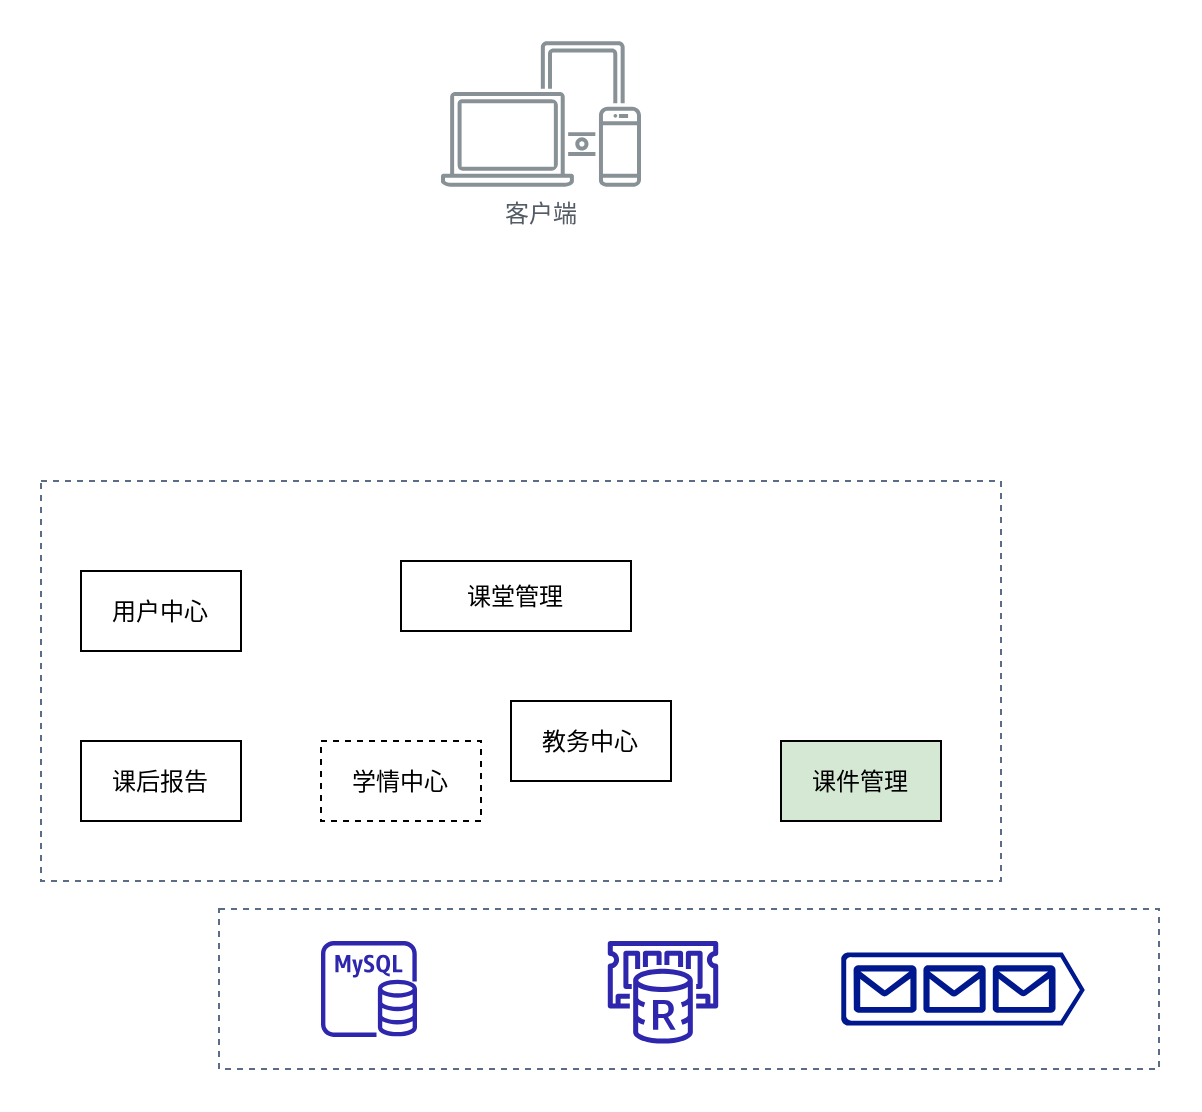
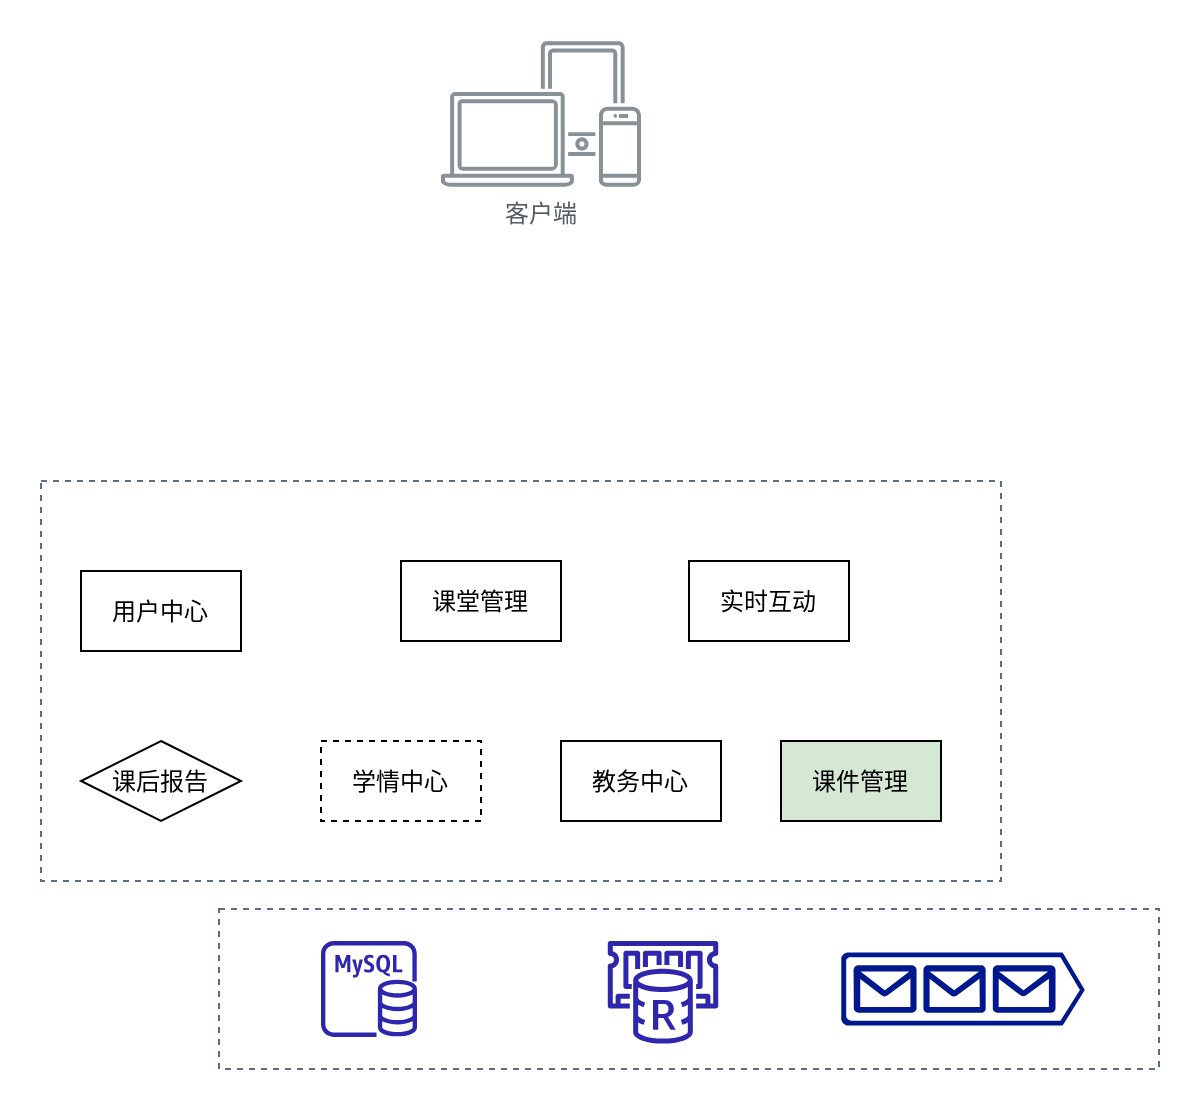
node "课堂管理": size 230x70 -> 160x80
node "实时互动": added
node "教务中心": moved (591, 741) -> (641, 781)
node "课后报告": shape rectangle -> diamond
